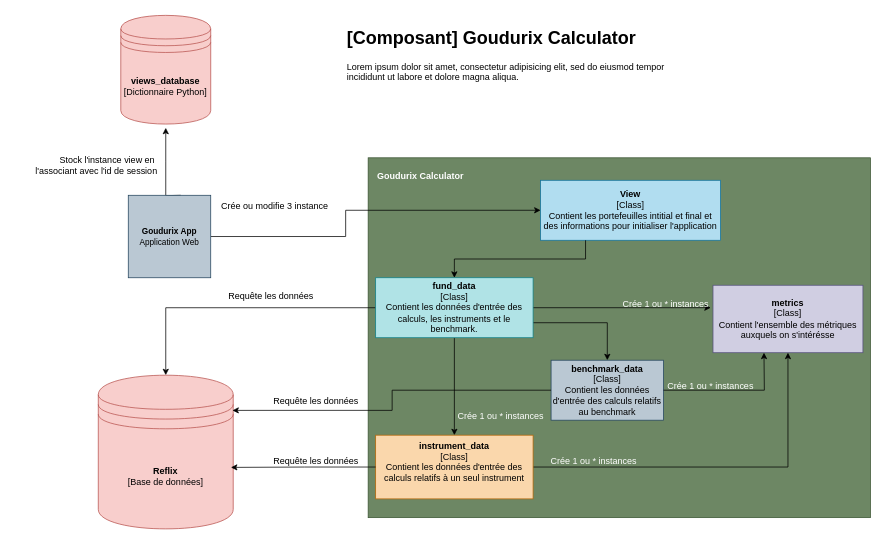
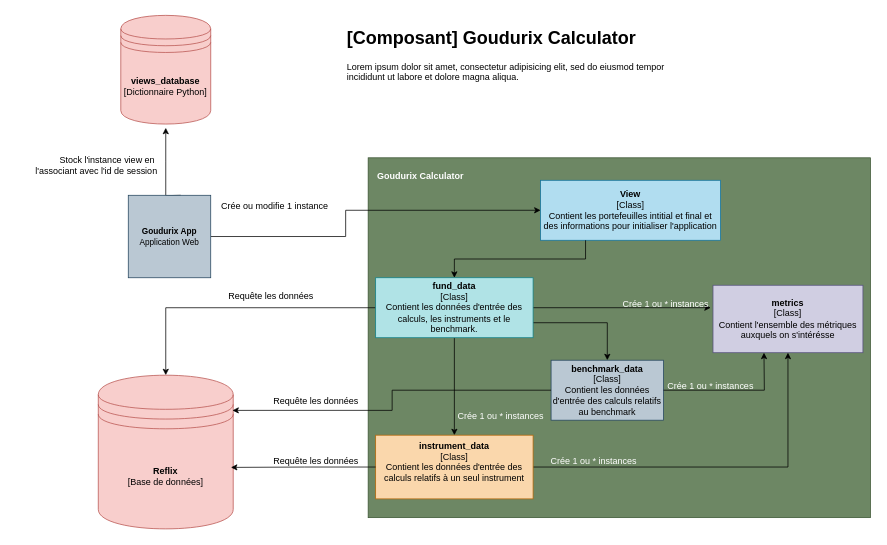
node "Crée ou modifie 3 instance": label "Crée ou modifie 3 instance" -> "Crée ou modifie 1 instance"
